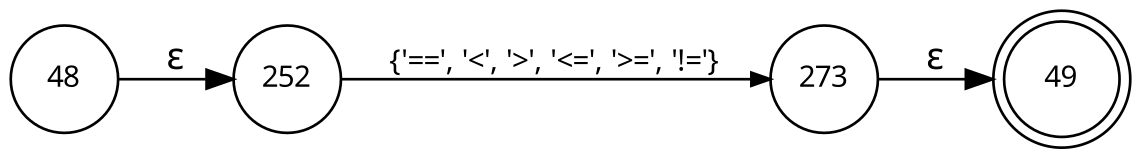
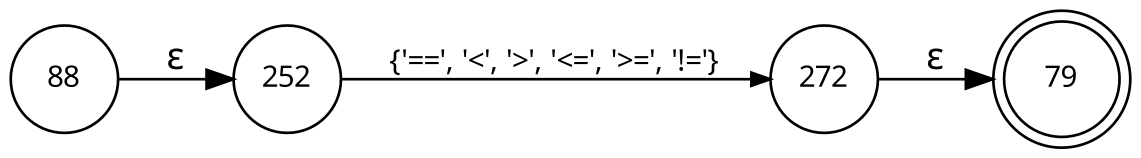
node "48": label "48" -> "88"
node "273": label "273" -> "272"
node "49": label "49" -> "79"
